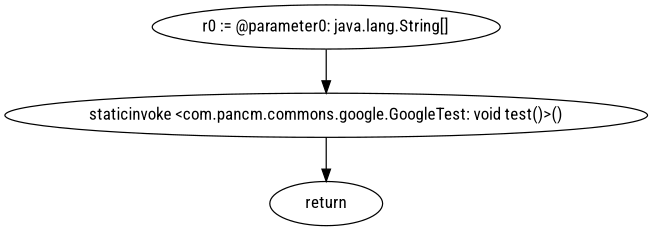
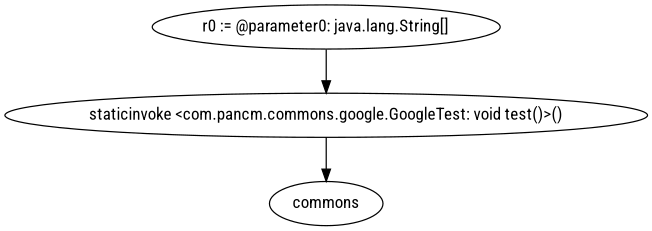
node "return": label "return" -> "commons"
